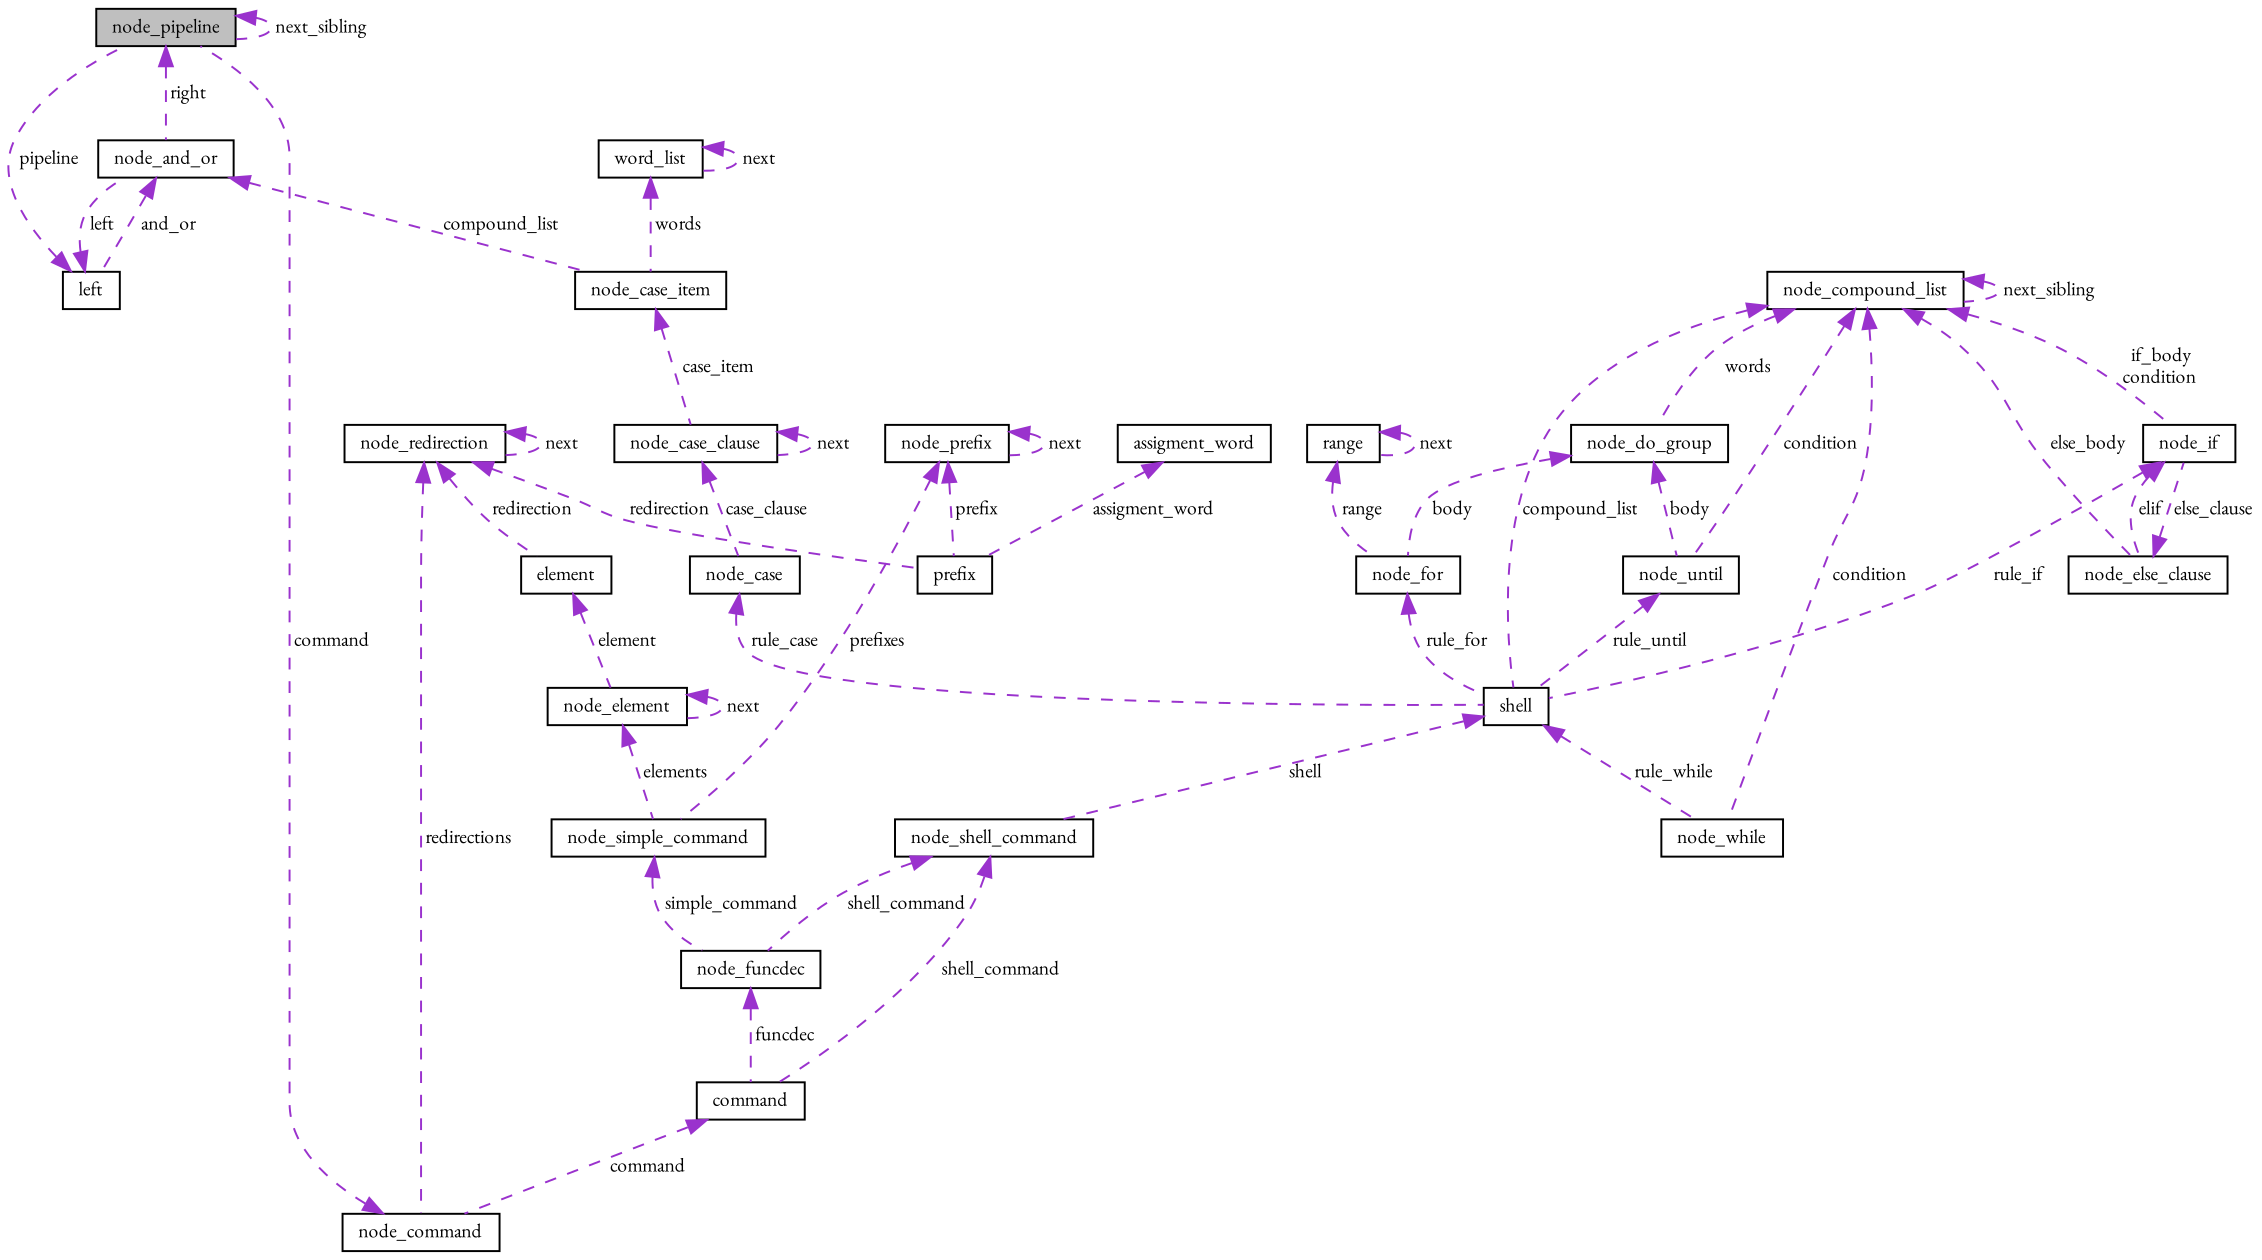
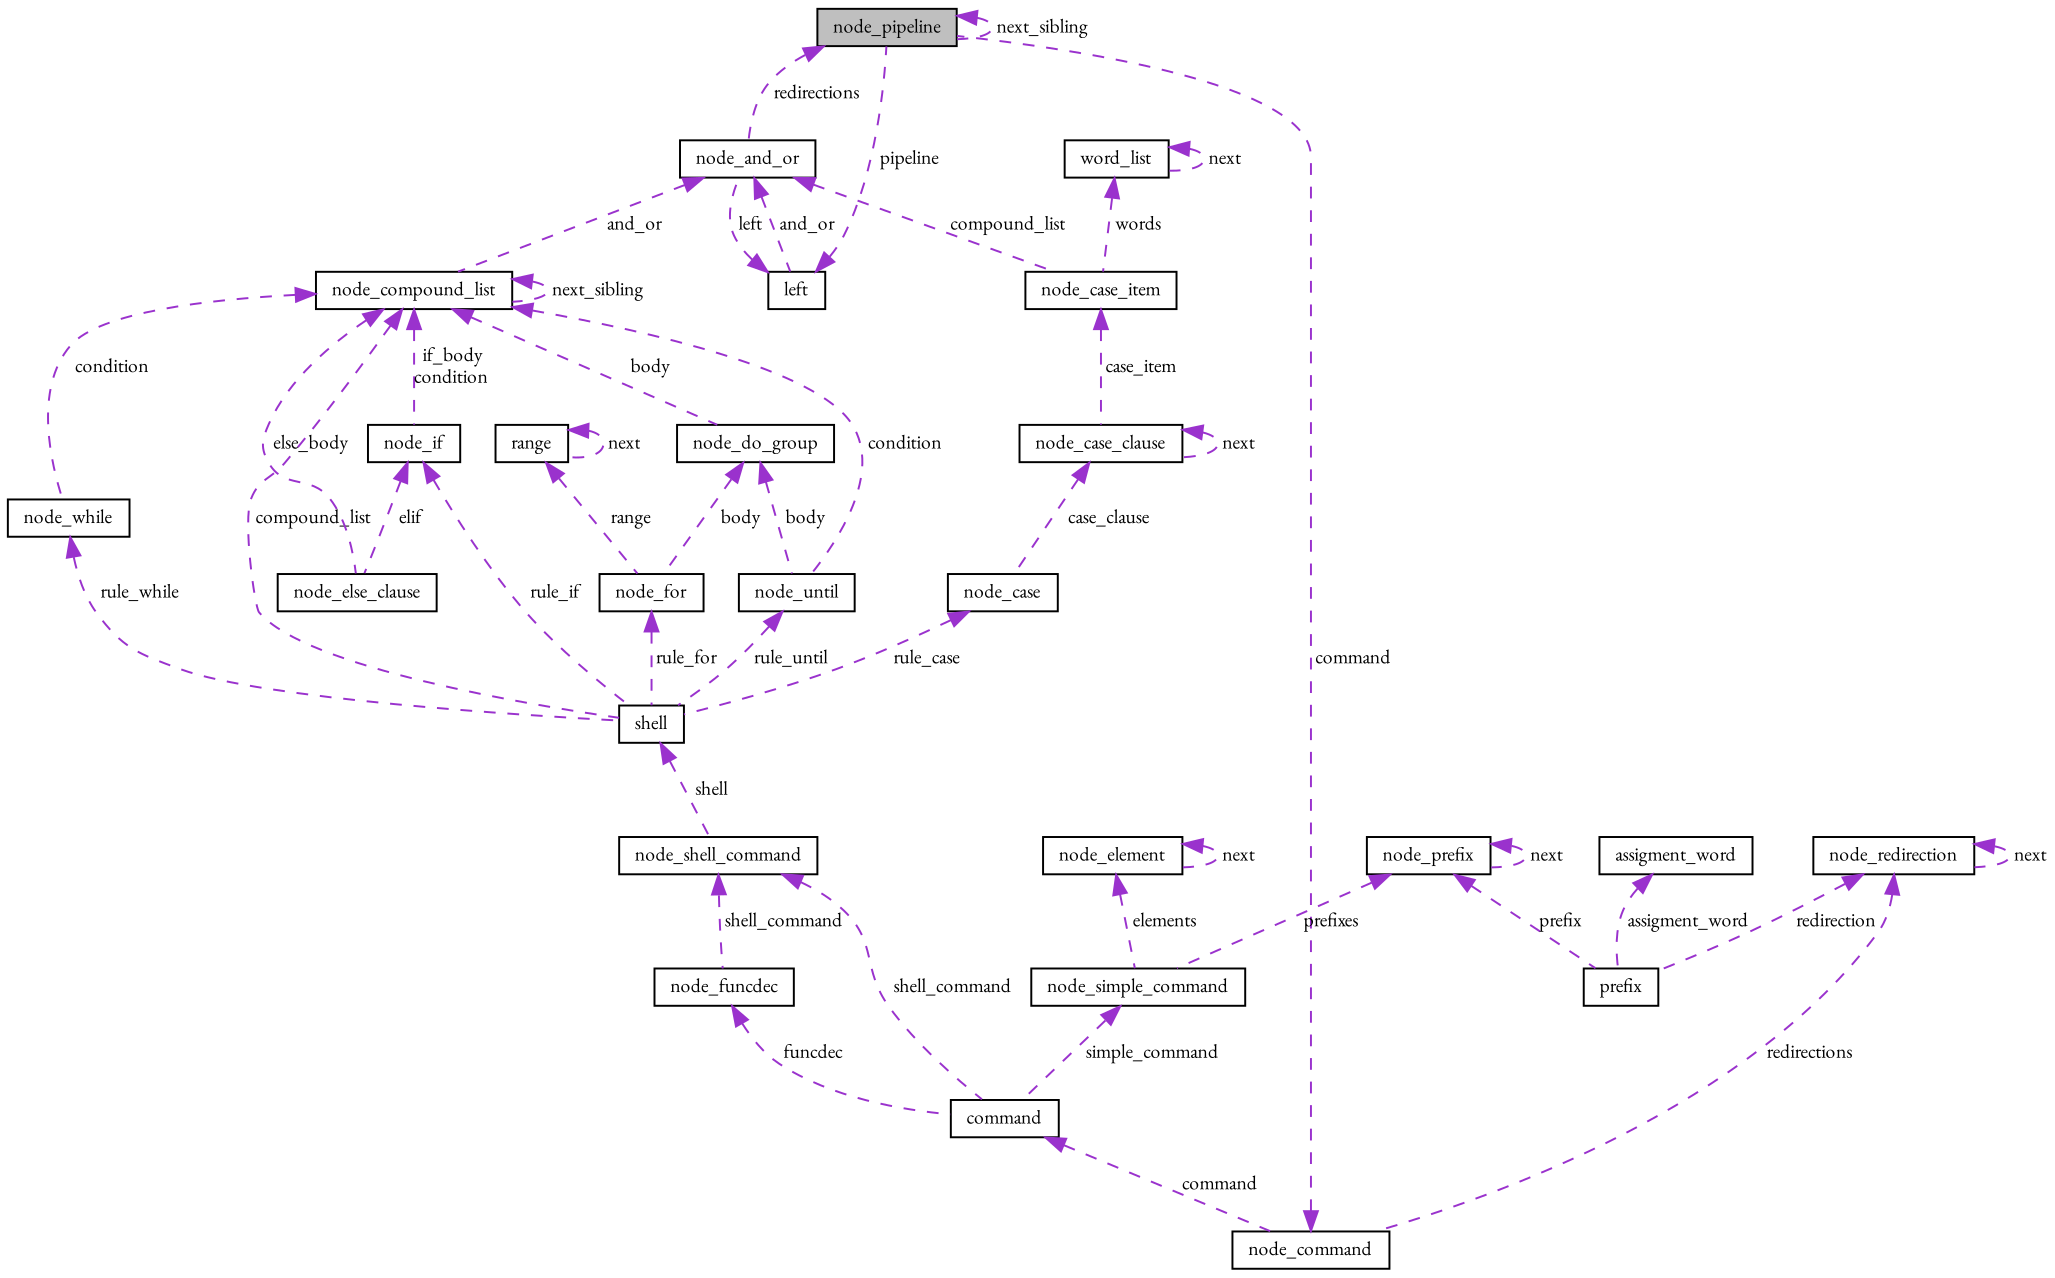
edge "node_and_or" -> "node_pipeline": label " right" -> " redirections"
edge "node_compound_list" -> "node_and_or": added, label "and_or"
edge "node_do_group" -> "node_compound_list": label " words" -> " body"
edge "node_if" -> "node_else_clause": removed, label "else_clause"
node "element": removed
edge "node_while" -> "shell": reversed
edge "node_funcdec" -> "node_simple_command": now "command" -> "node_simple_command"
